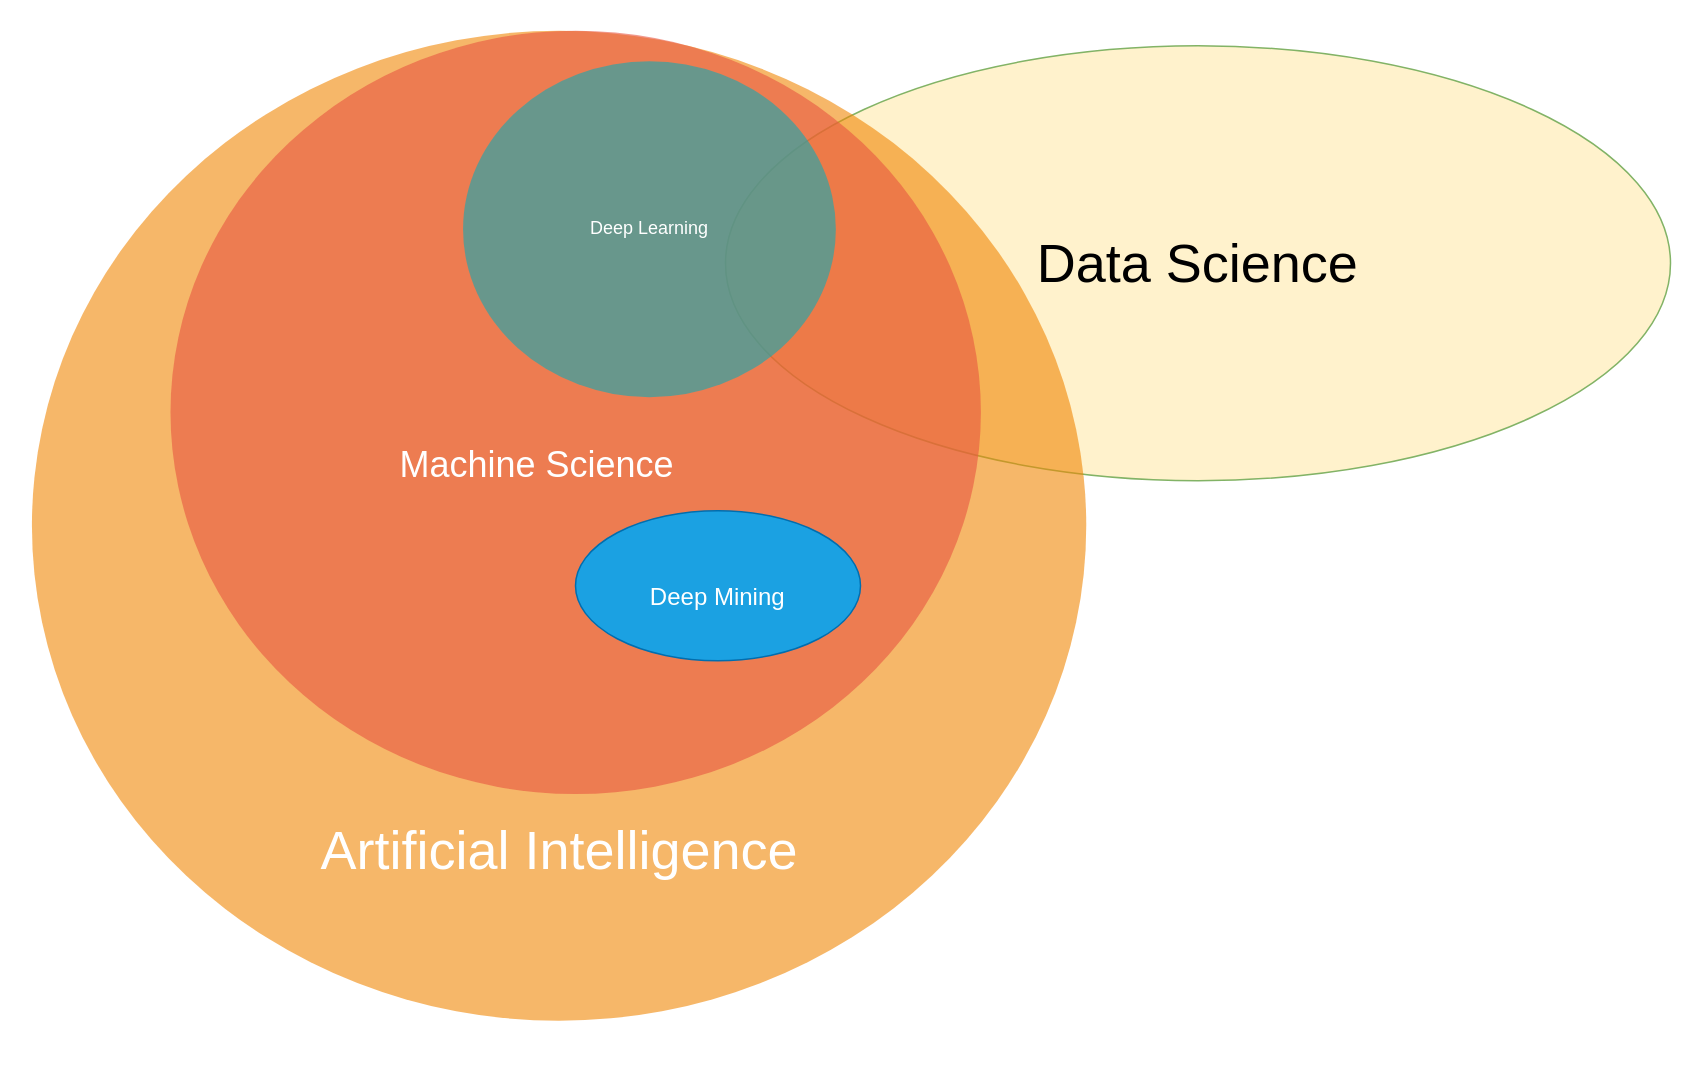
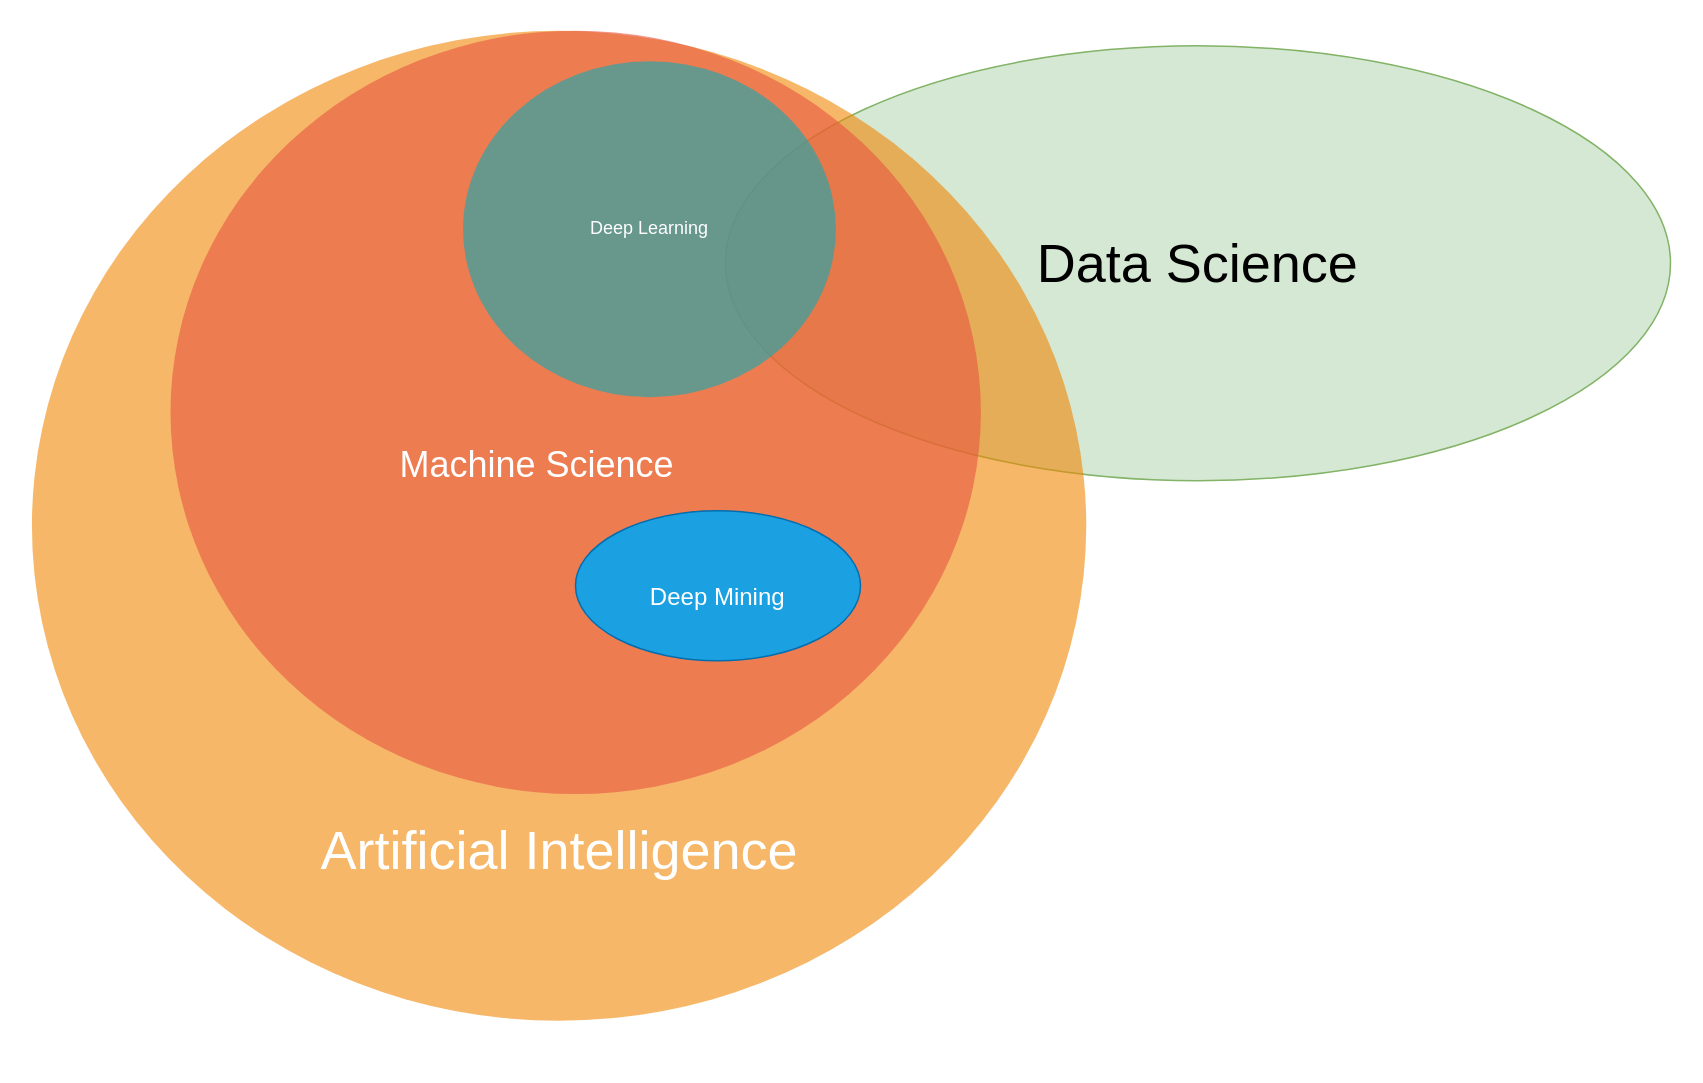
node "Data Science": fillcolor #fff2cc -> #d5e8d4
